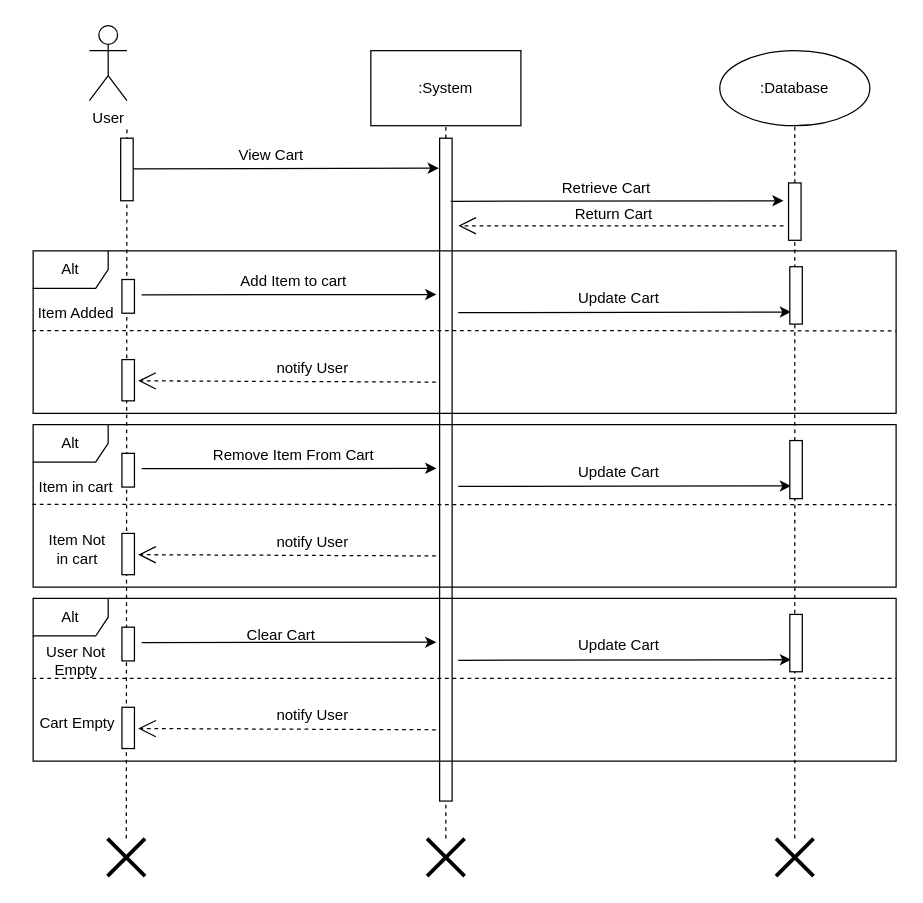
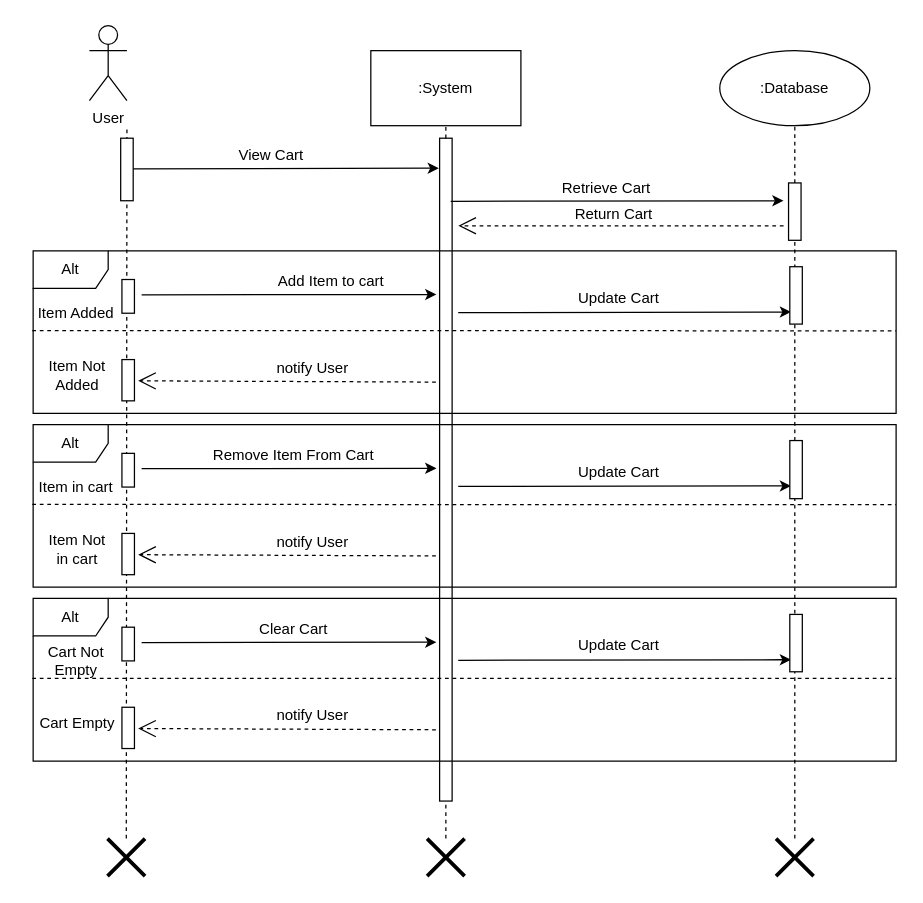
node "Add Item to cart": moved (293, 282) -> (331, 282)
node "Item Not Added": added
node "Clear Cart": moved (281, 636) -> (293, 629)
node "User Not Empty": label "User Not Empty" -> "Cart Not Empty"
